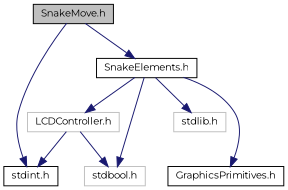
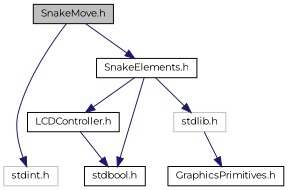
edge "SnakeElements.h" -> "GraphicsPrimitives.h": now "stdlib.h" -> "GraphicsPrimitives.h"
node "LCDController.h": color grey75 -> black
edge "LCDController.h" -> "stdint.h": removed
node "stdint.h": color black -> grey75
node "stdbool.h": color grey75 -> black
